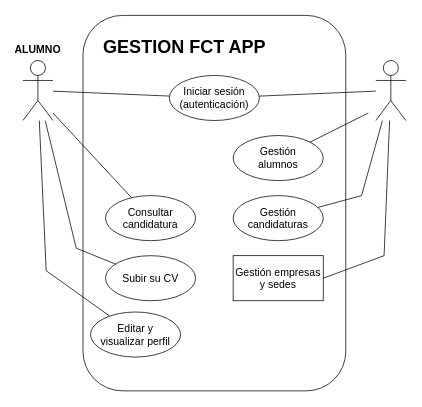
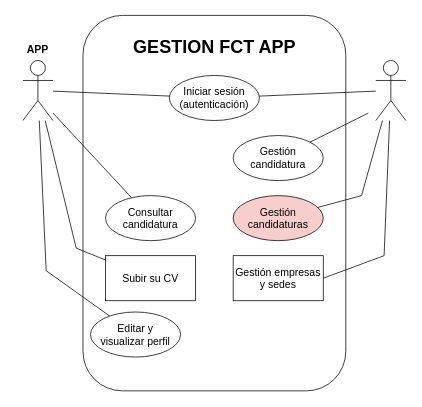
node "GESTION FCT APP": moved (184, 48) -> (214, 48)
node "ALUMNO": label "ALUMNO" -> "APP"
node "Gestión alumnos": label "Gestión alumnos" -> "Gestión candidatura"
node "Gestión candidaturas": fillcolor #ffffff -> #f8cecc
node "Subir su CV": shape ellipse -> rectangle
